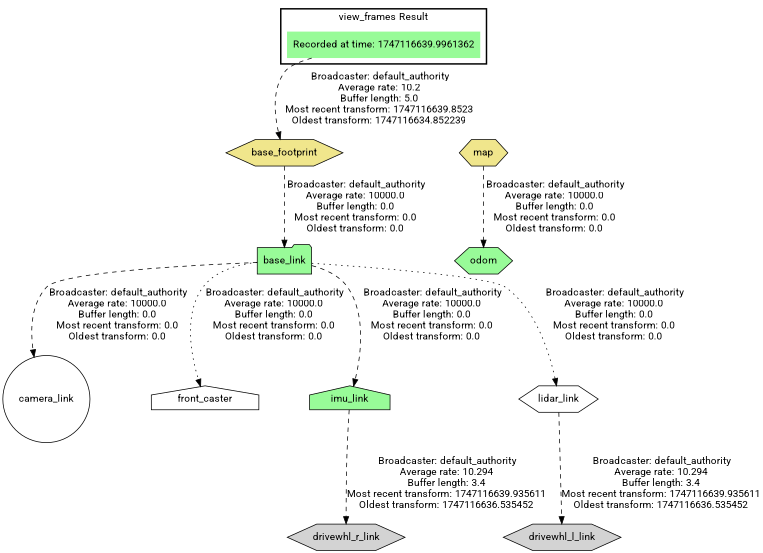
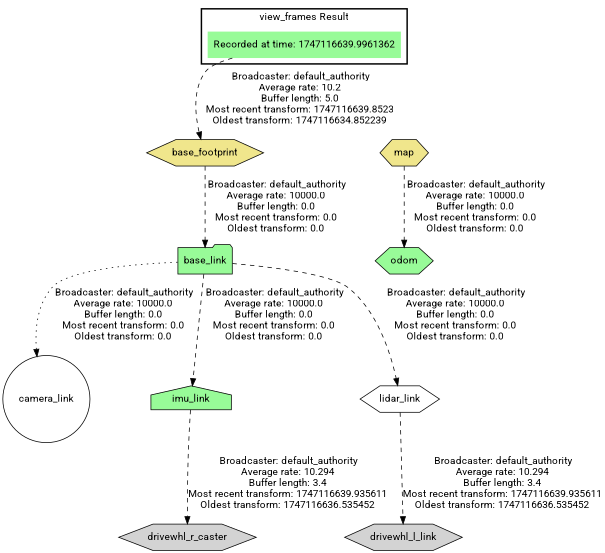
edge "base_link" -> "camera_link": style dashed -> dotted
edge "base_link" -> "lidar_link": style dotted -> dashed
node "front_caster": removed
node "drivewhl_r_link": label "drivewhl_r_link" -> "drivewhl_r_caster"
